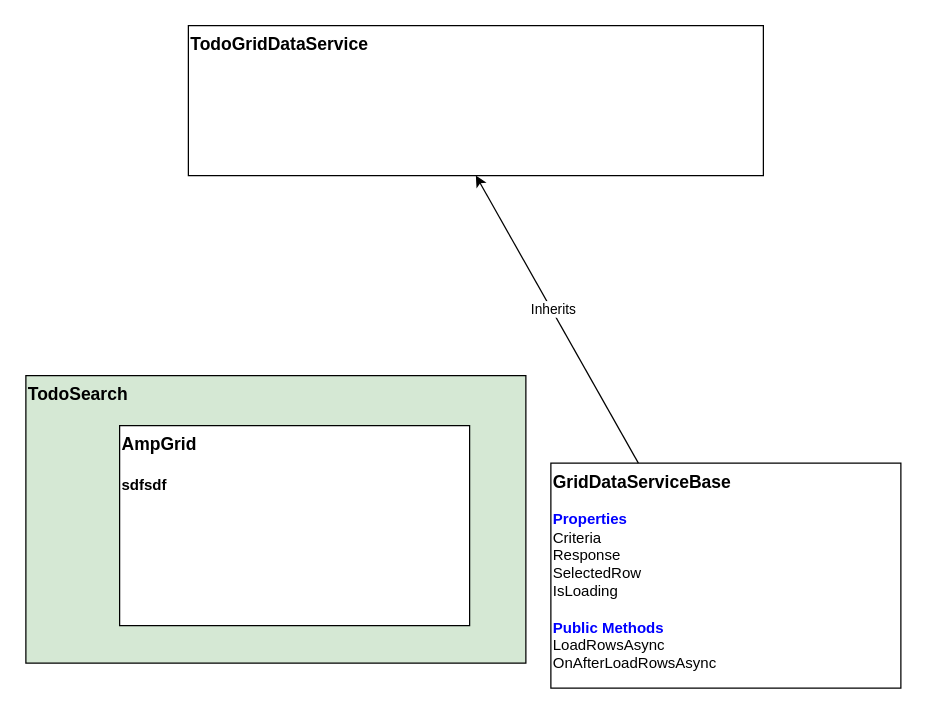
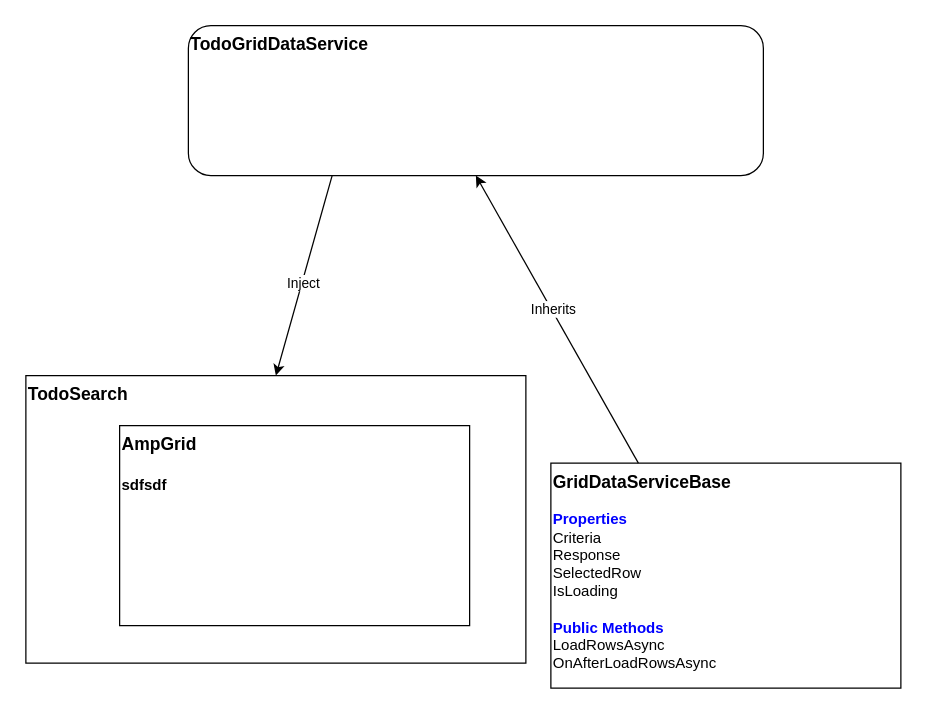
node "TodoGridDataService": shape rectangle -> rounded rectangle
edge "TodoGridDataService" -> "TodoSearch": added, label "Inject"
node "TodoSearch": fillcolor #d5e8d4 -> #ffffff
